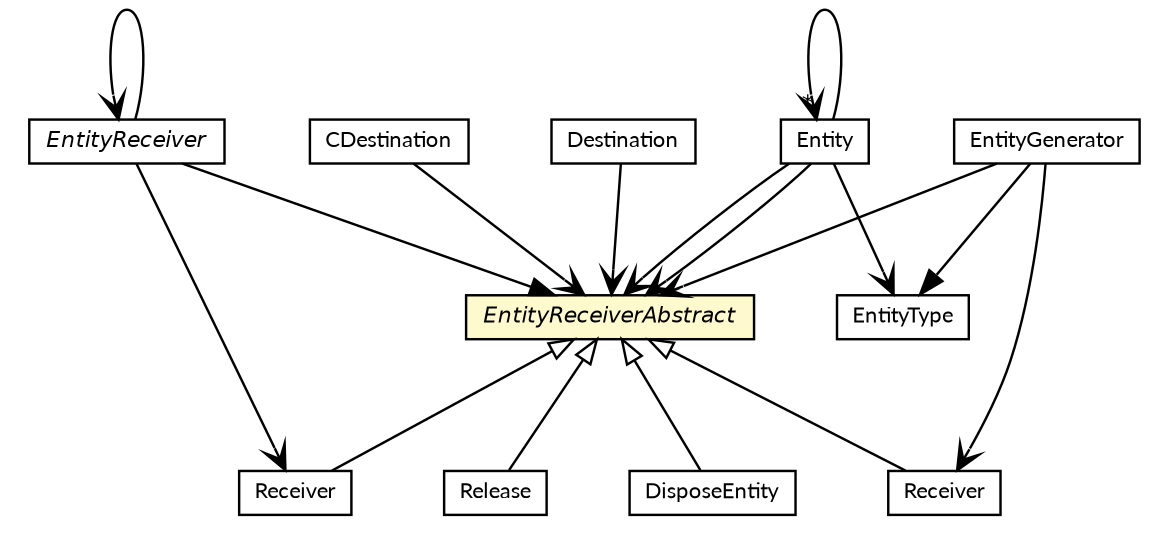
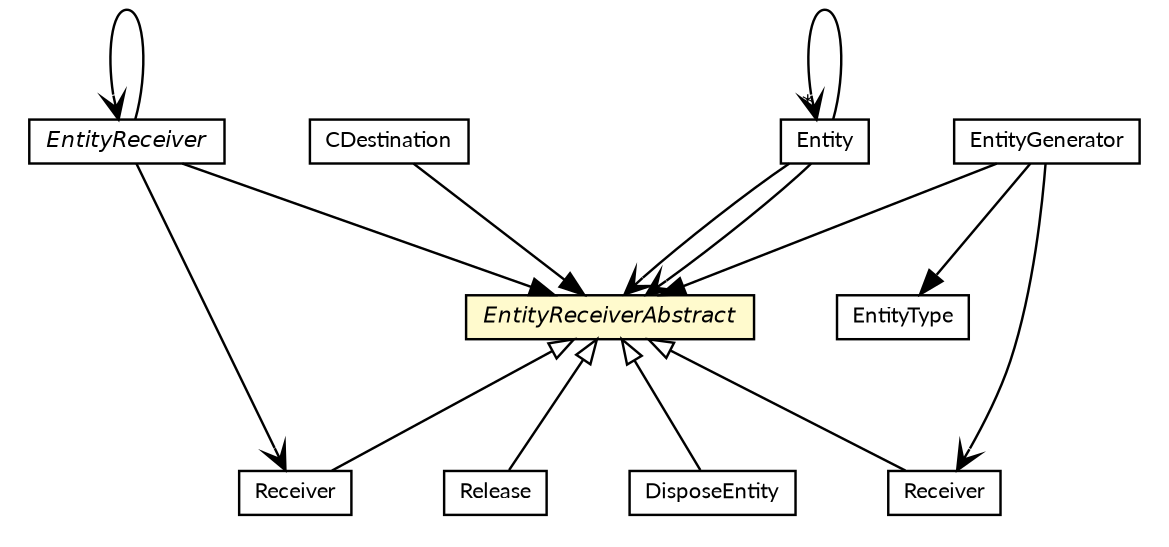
node "Destination": removed
edge "Entity" -> "EntityType": removed
edge "CDestination" -> "EntityReceiverAbstract": arrowhead open -> normal
edge "EntityGenerator" -> "EntityReceiverAbstract": arrowhead open -> normal
